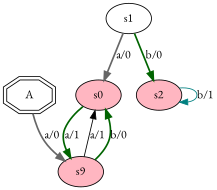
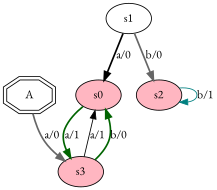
edge "s1" -> "s0": color gray40 -> black
edge "s1" -> "s2": color darkgreen -> gray40
node "s9": label "s9" -> "s3"
